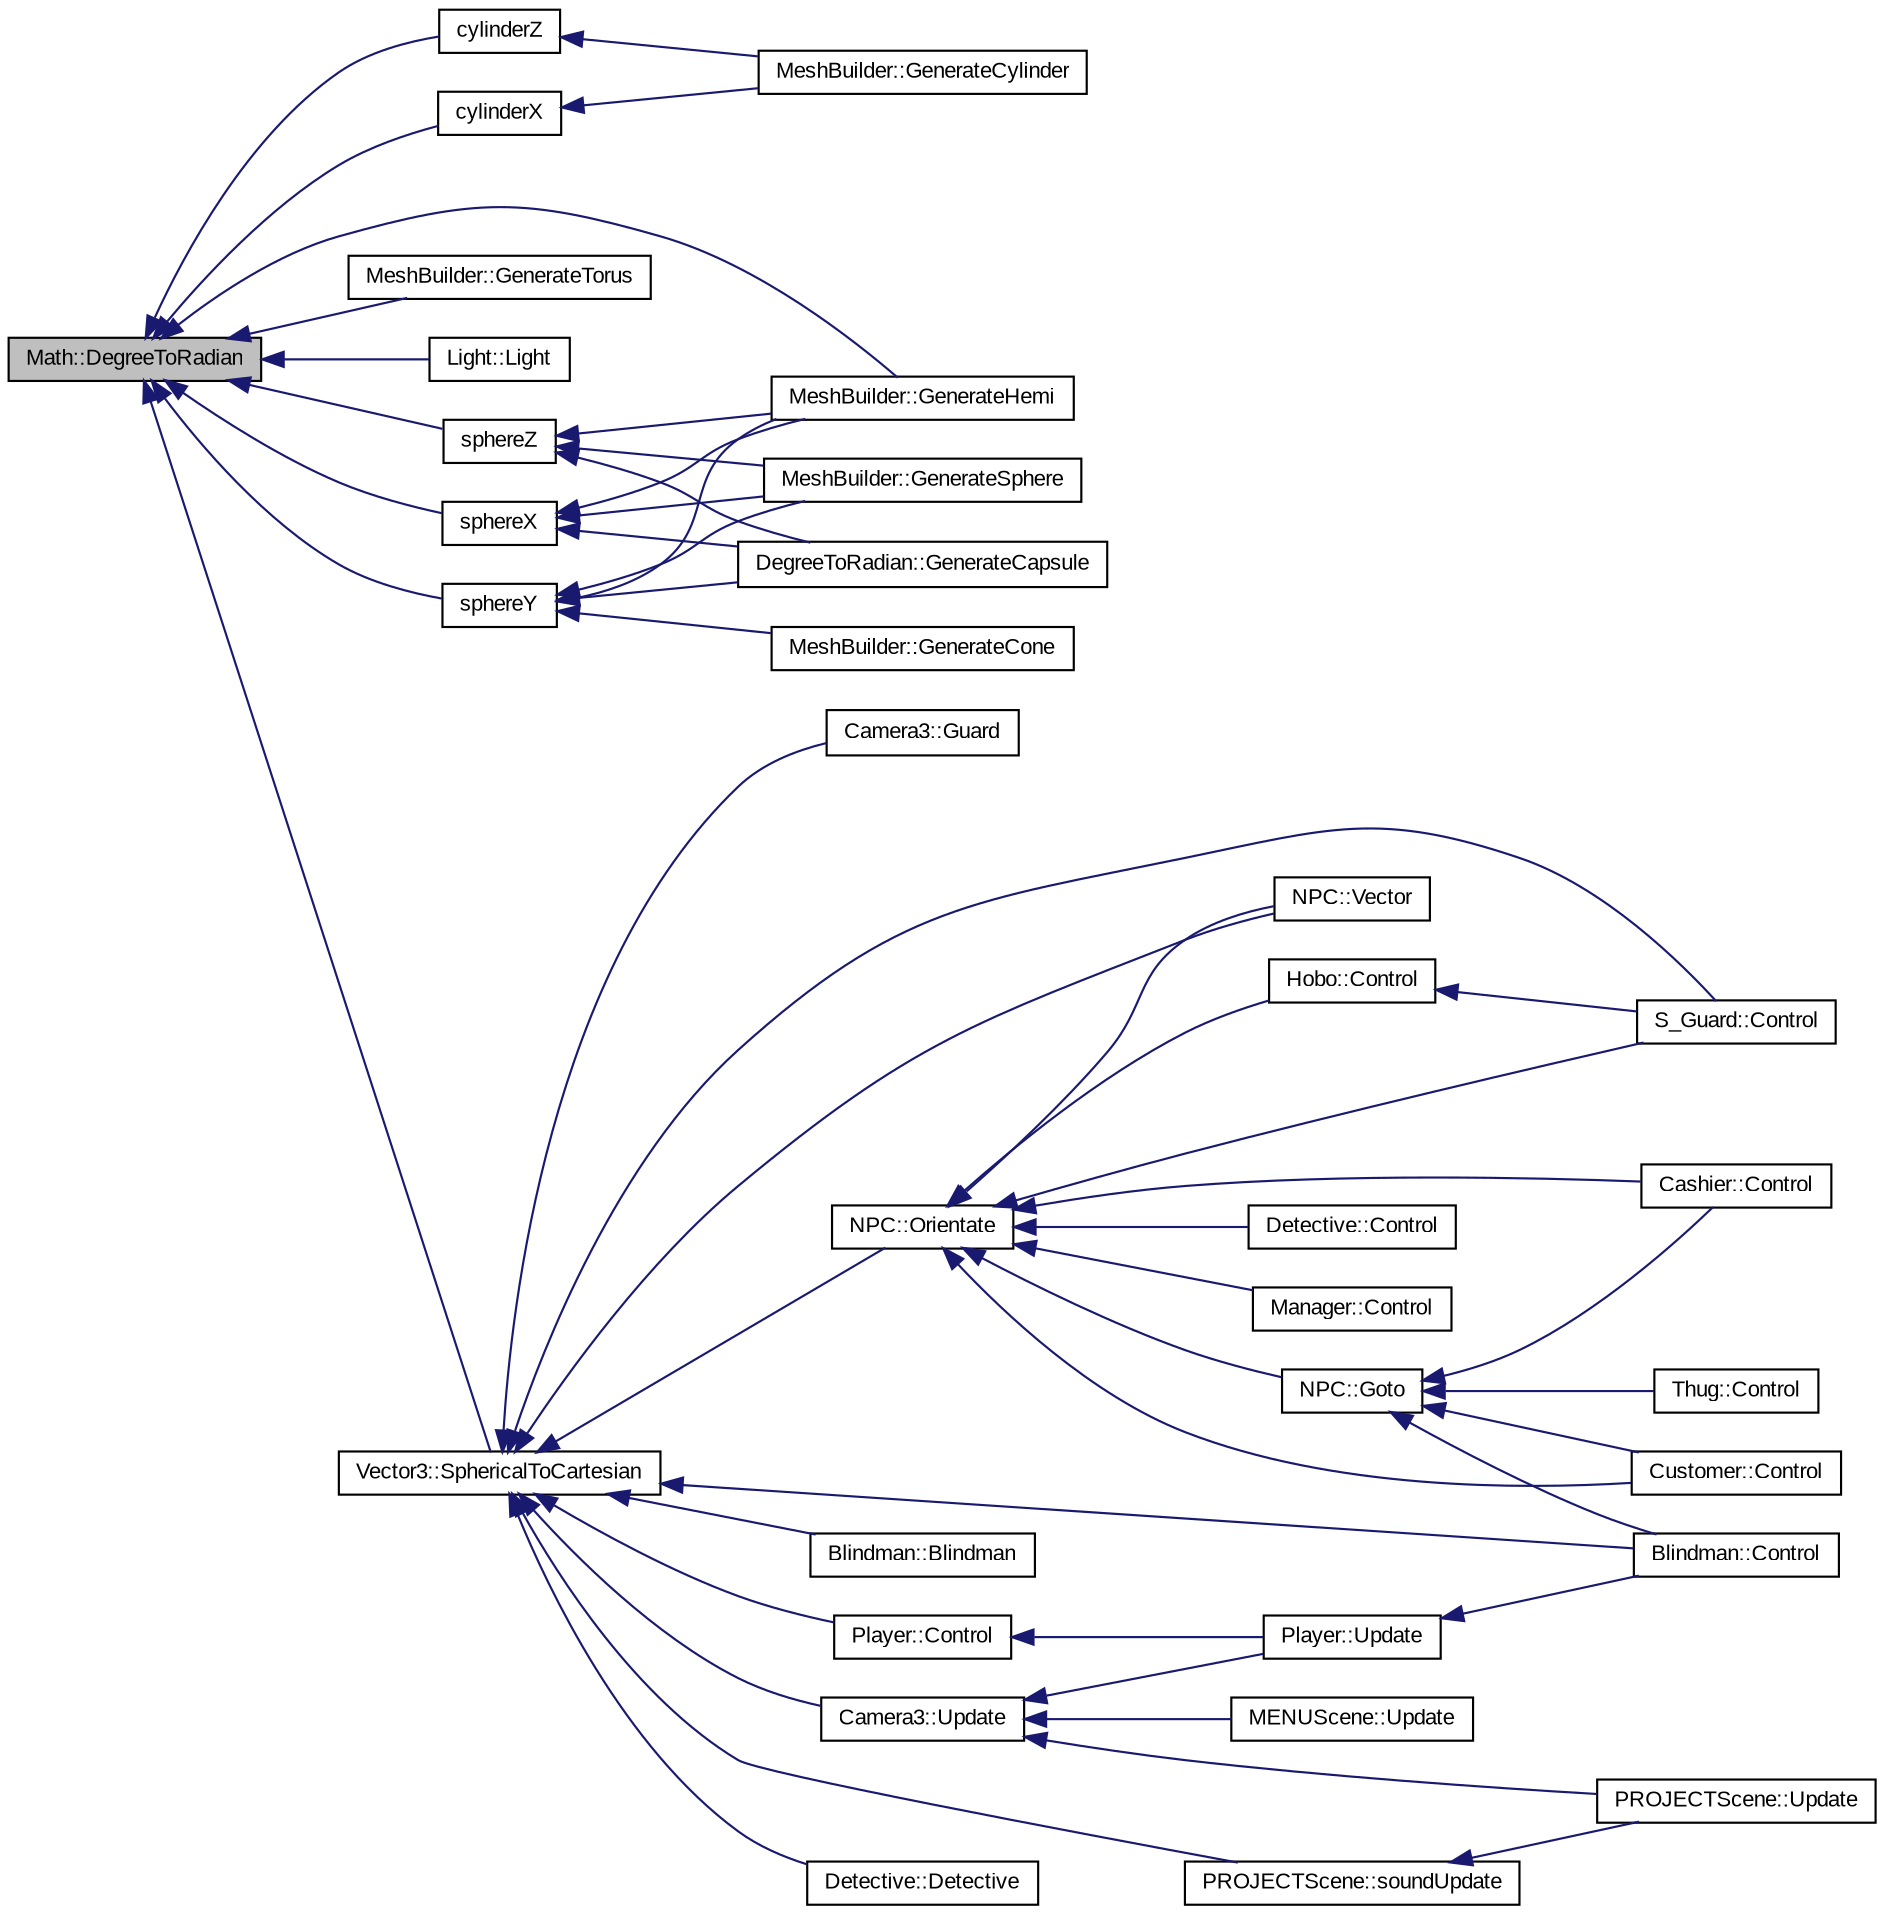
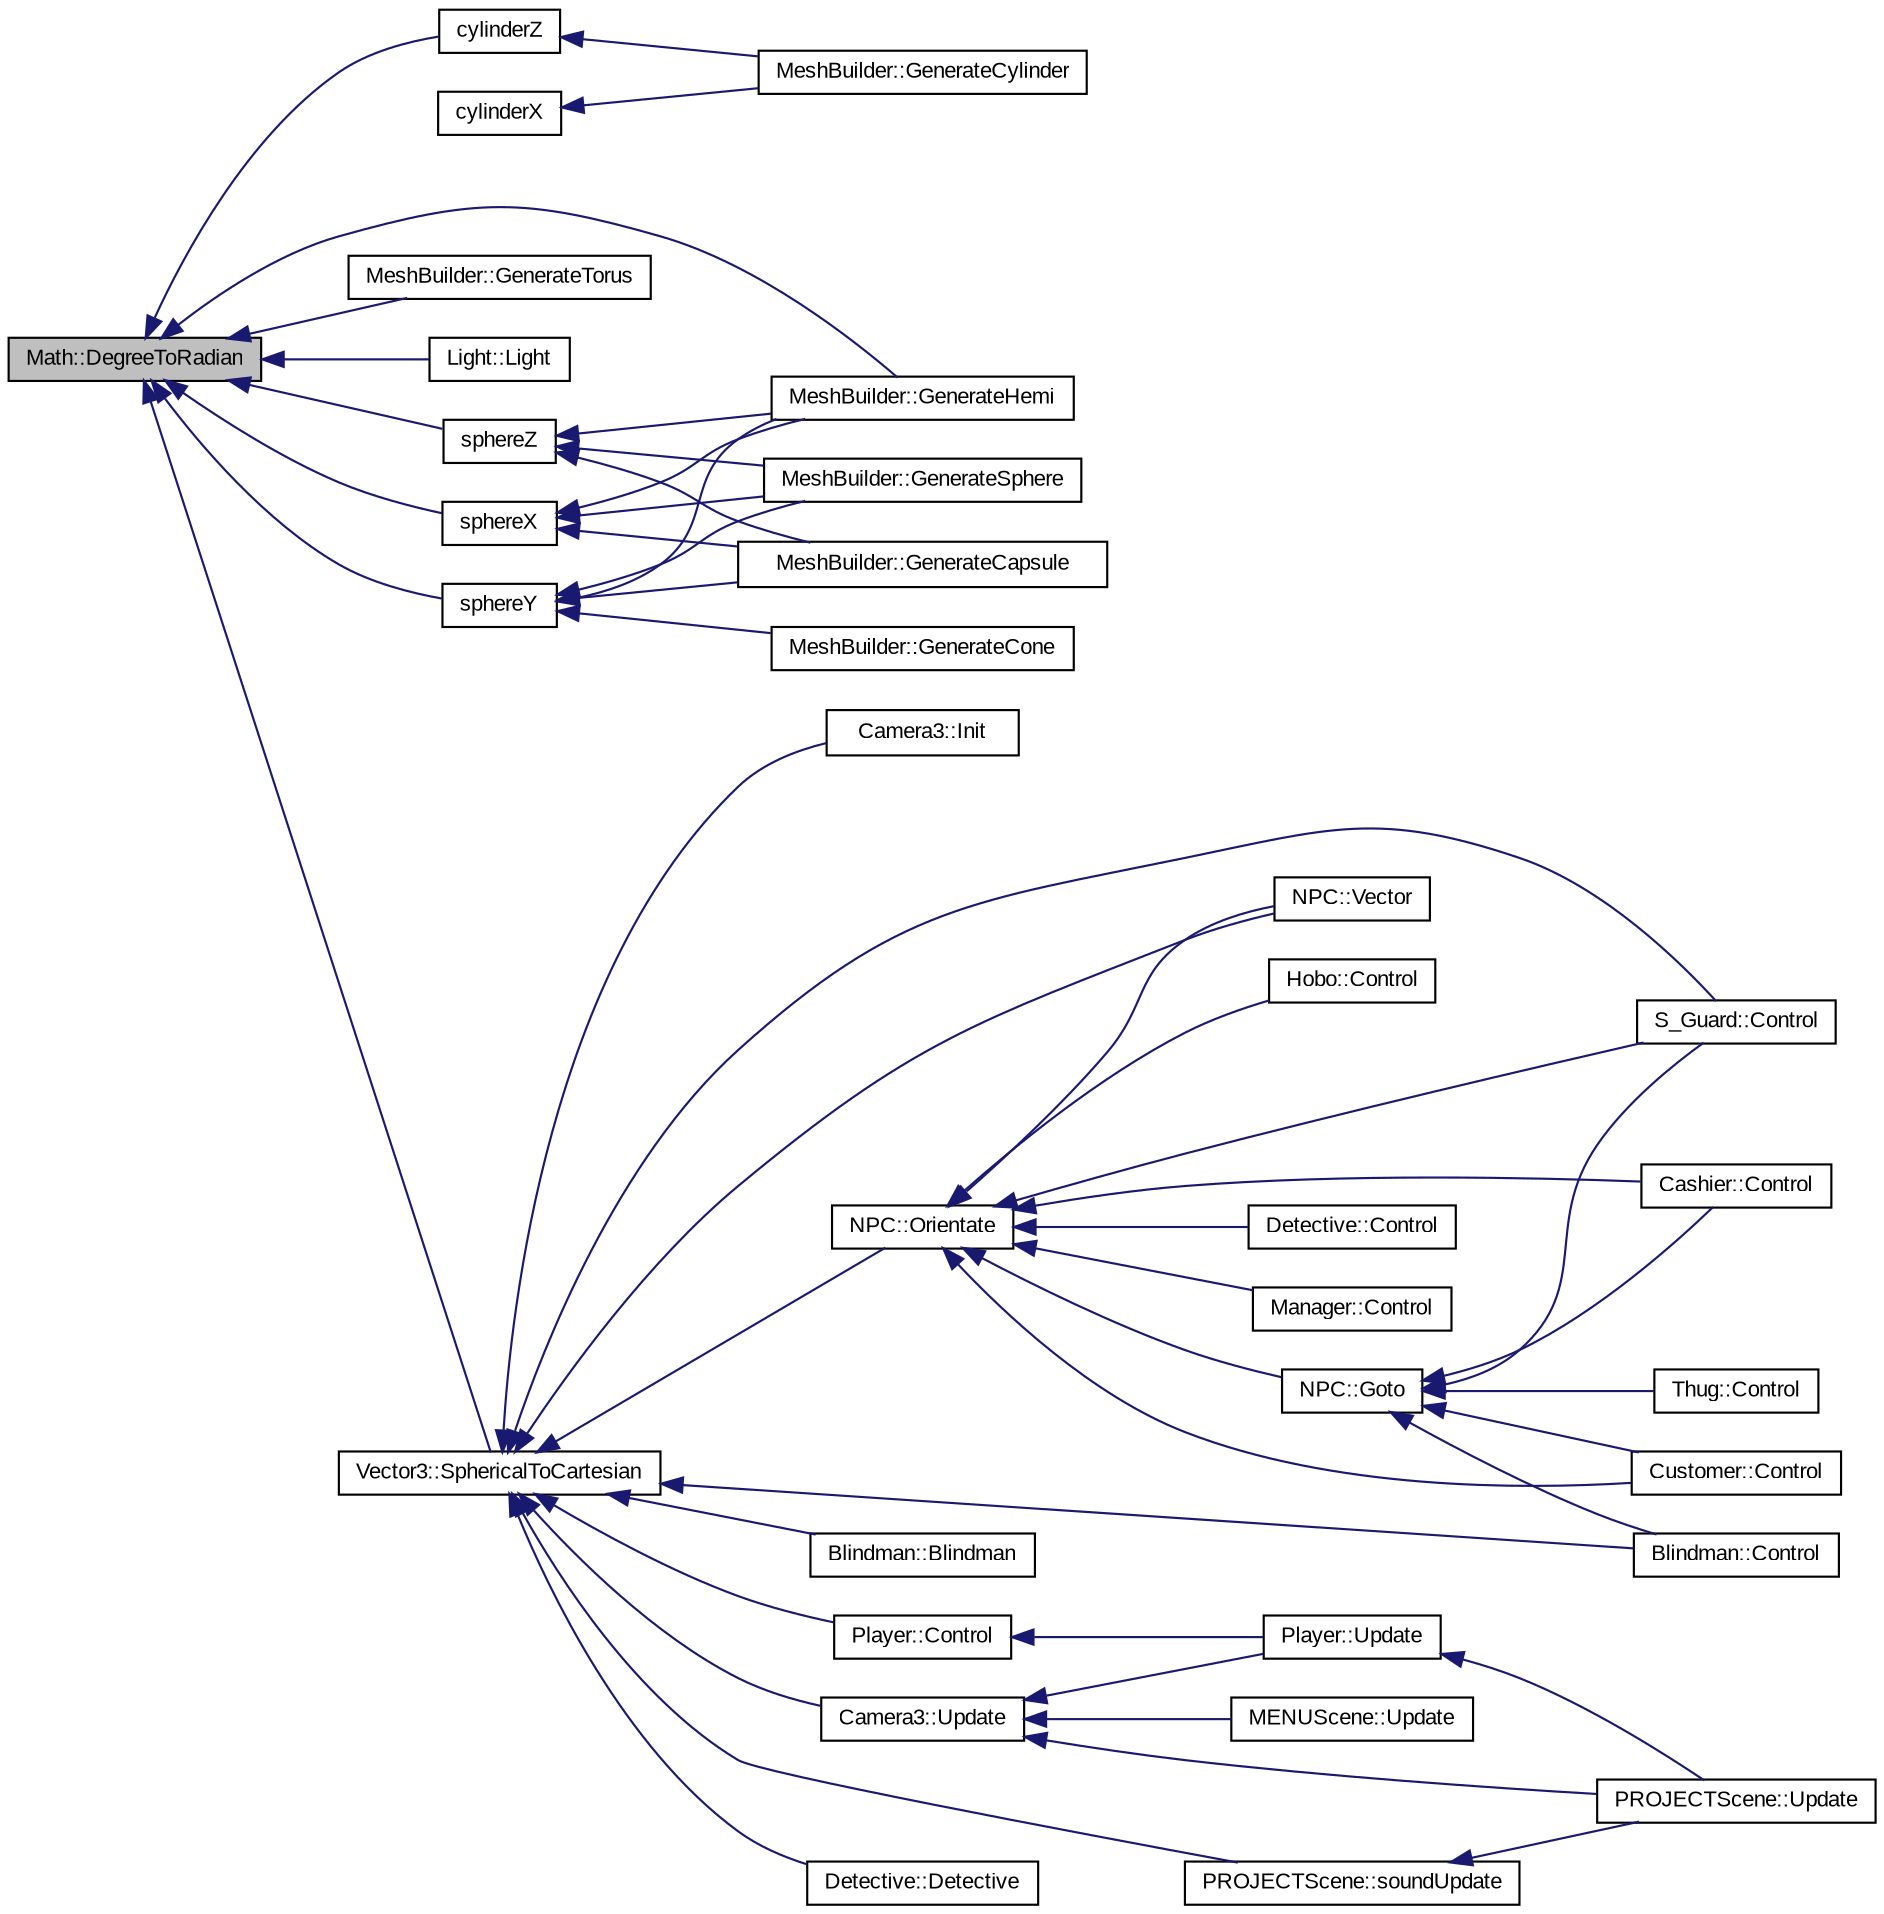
edge "cylinderX" -> "Math::DegreeToRadian": removed
node "DegreeToRadian::GenerateCapsule": label "DegreeToRadian::GenerateCapsule" -> "MeshBuilder::GenerateCapsule"
node "Camera3::Guard": label "Camera3::Guard" -> "Camera3::Init"
edge "S_Guard::Control" -> "Hobo::Control": now "S_Guard::Control" -> "NPC::Goto"
edge "Blindman::Control" -> "Player::Update": now "PROJECTScene::Update" -> "Player::Update"
